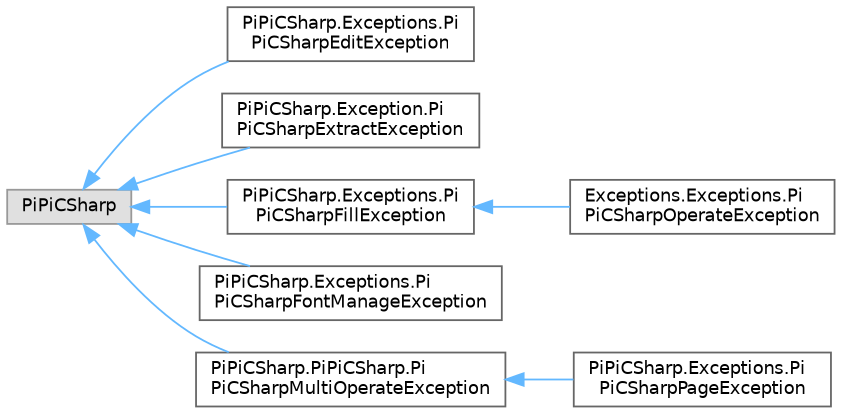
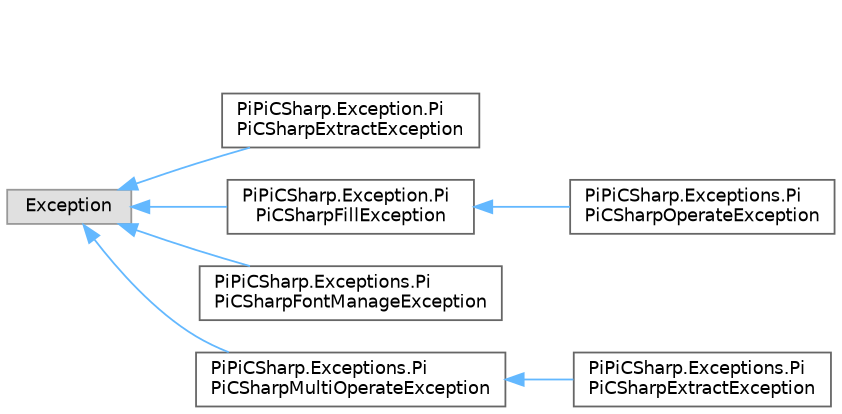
node "PiPiCSharp.Exceptions.Pi PiCSharpEditException": removed
node "PiPiCSharp": label "PiPiCSharp" -> "Exception"
node "PiPiCSharp.Exceptions.Pi PiCSharpFillException": label "PiPiCSharp.Exceptions.Pi PiCSharpFillException" -> "PiPiCSharp.Exception.Pi PiCSharpFillException"
node "Exceptions.Exceptions.Pi PiCSharpOperateException": label "Exceptions.Exceptions.Pi PiCSharpOperateException" -> "PiPiCSharp.Exceptions.Pi PiCSharpOperateException"
node "PiPiCSharp.PiPiCSharp.Pi PiCSharpMultiOperateException": label "PiPiCSharp.PiPiCSharp.Pi PiCSharpMultiOperateException" -> "PiPiCSharp.Exceptions.Pi PiCSharpMultiOperateException"
node "PiPiCSharp.Exceptions.Pi PiCSharpPageException": label "PiPiCSharp.Exceptions.Pi PiCSharpPageException" -> "PiPiCSharp.Exceptions.Pi PiCSharpExtractException"
